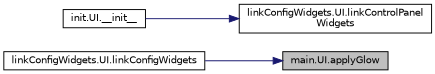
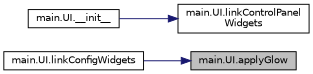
node "init.UI.__init__": label "init.UI.__init__" -> "main.UI.__init__"
node "linkConfigWidgets.UI.linkControlPanel Widgets": label "linkConfigWidgets.UI.linkControlPanel Widgets" -> "main.UI.linkControlPanel Widgets"
node "linkConfigWidgets.UI.linkConfigWidgets": label "linkConfigWidgets.UI.linkConfigWidgets" -> "main.UI.linkConfigWidgets"
